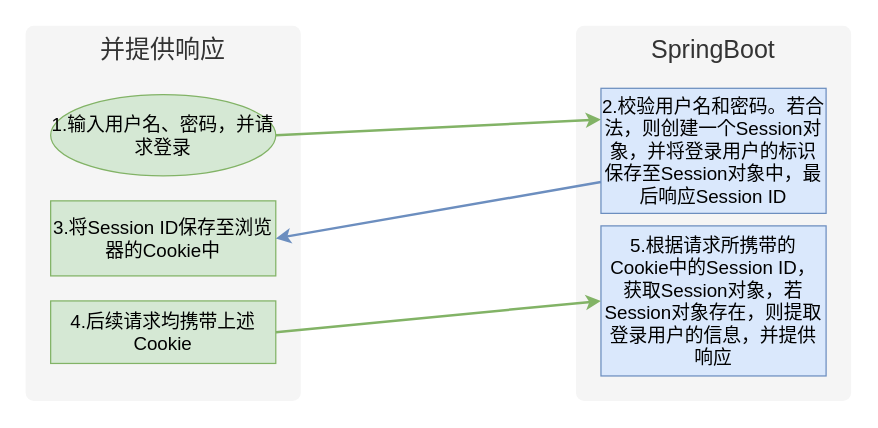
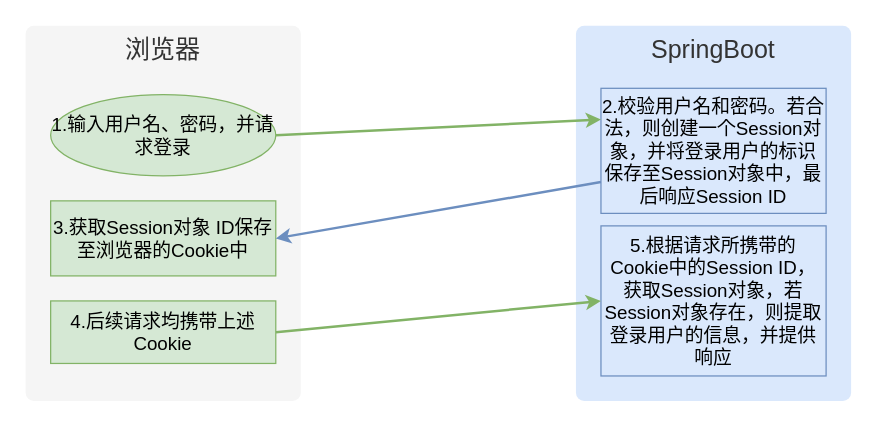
node "并提供响应": label "并提供响应" -> "浏览器"
node "SpringBoot": fillcolor #f5f5f5 -> #dae8fc
node "3.将Session ID保存至浏览器的Cookie中": label "3.将Session ID保存至浏览器的Cookie中" -> "3.获取Session对象 ID保存至浏览器的Cookie中"
